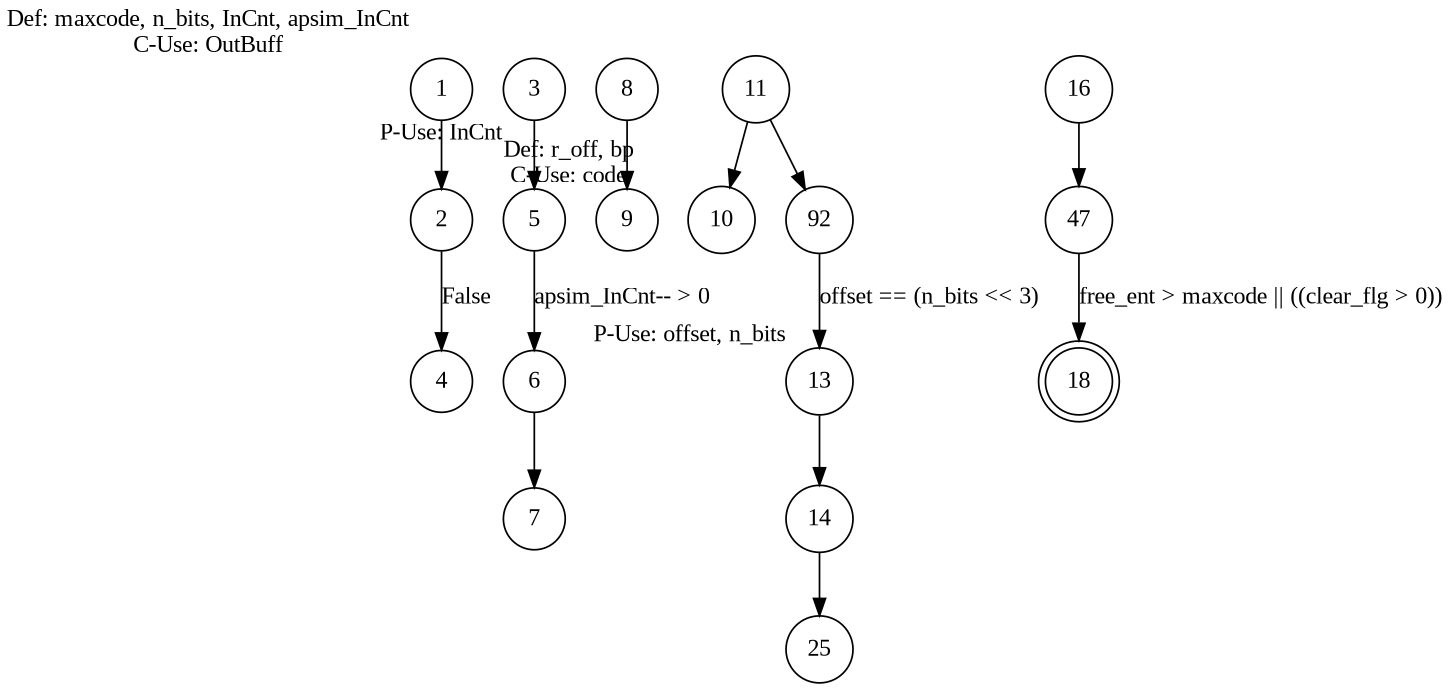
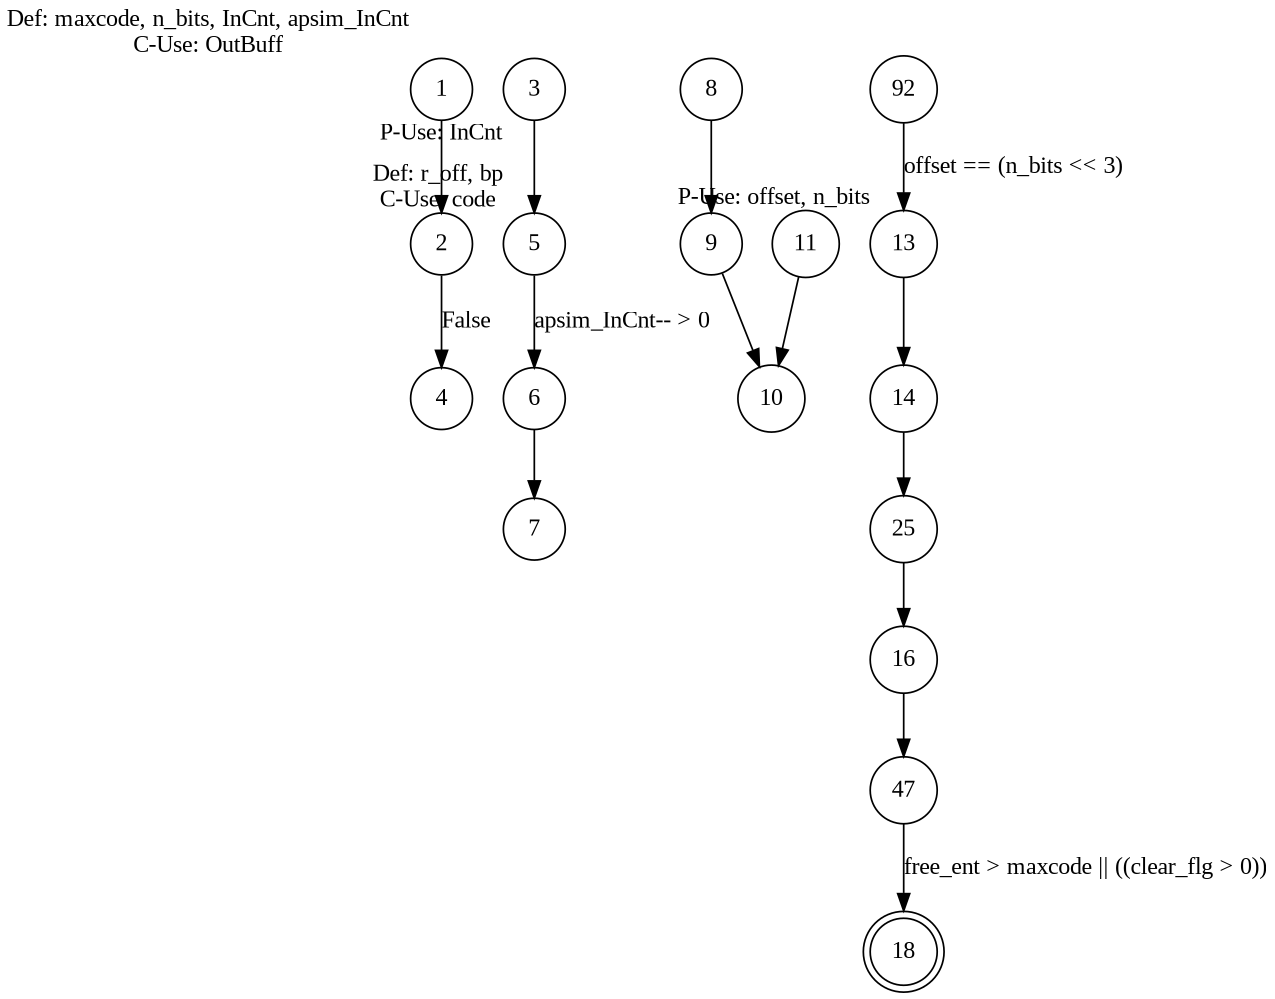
edge "11" -> "92": removed
edge "9" -> "10": added
edge "25" -> "16": added
